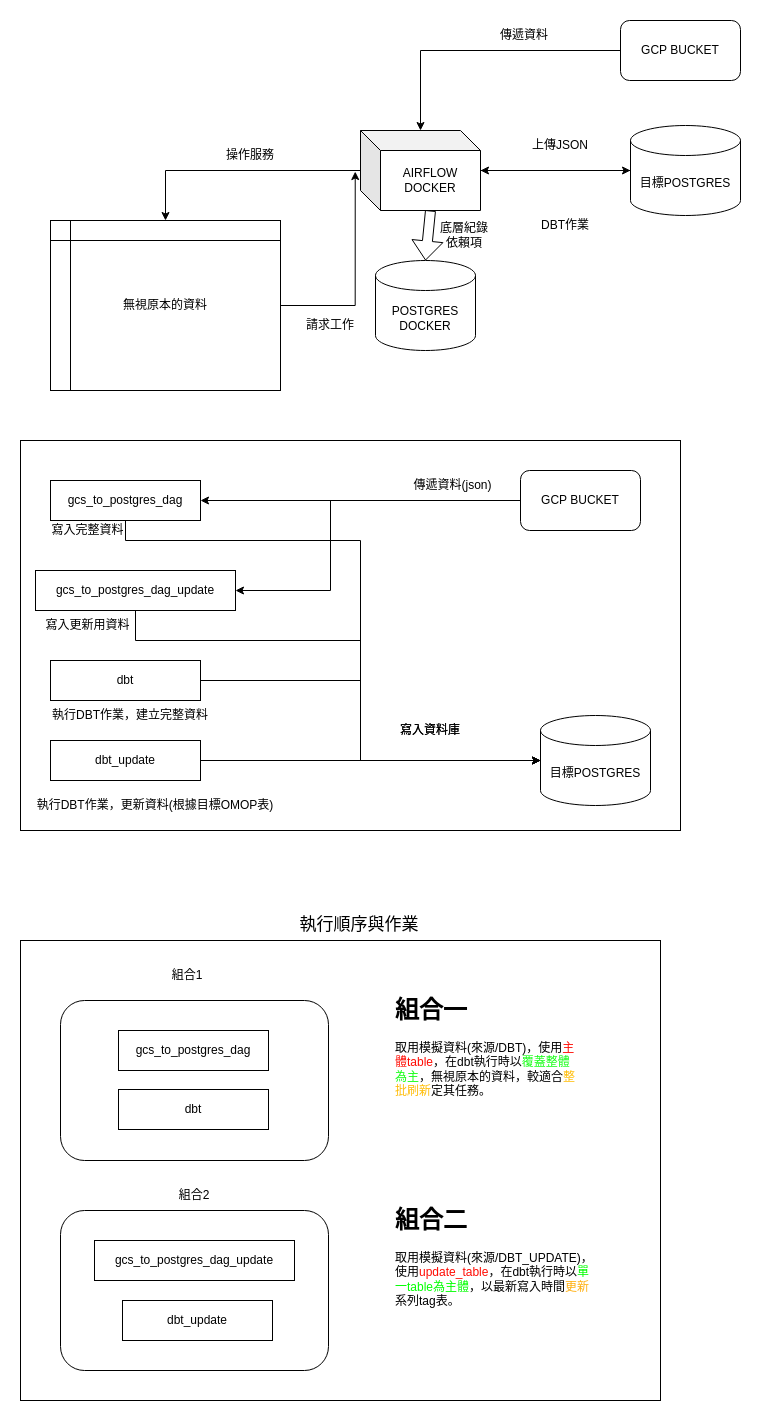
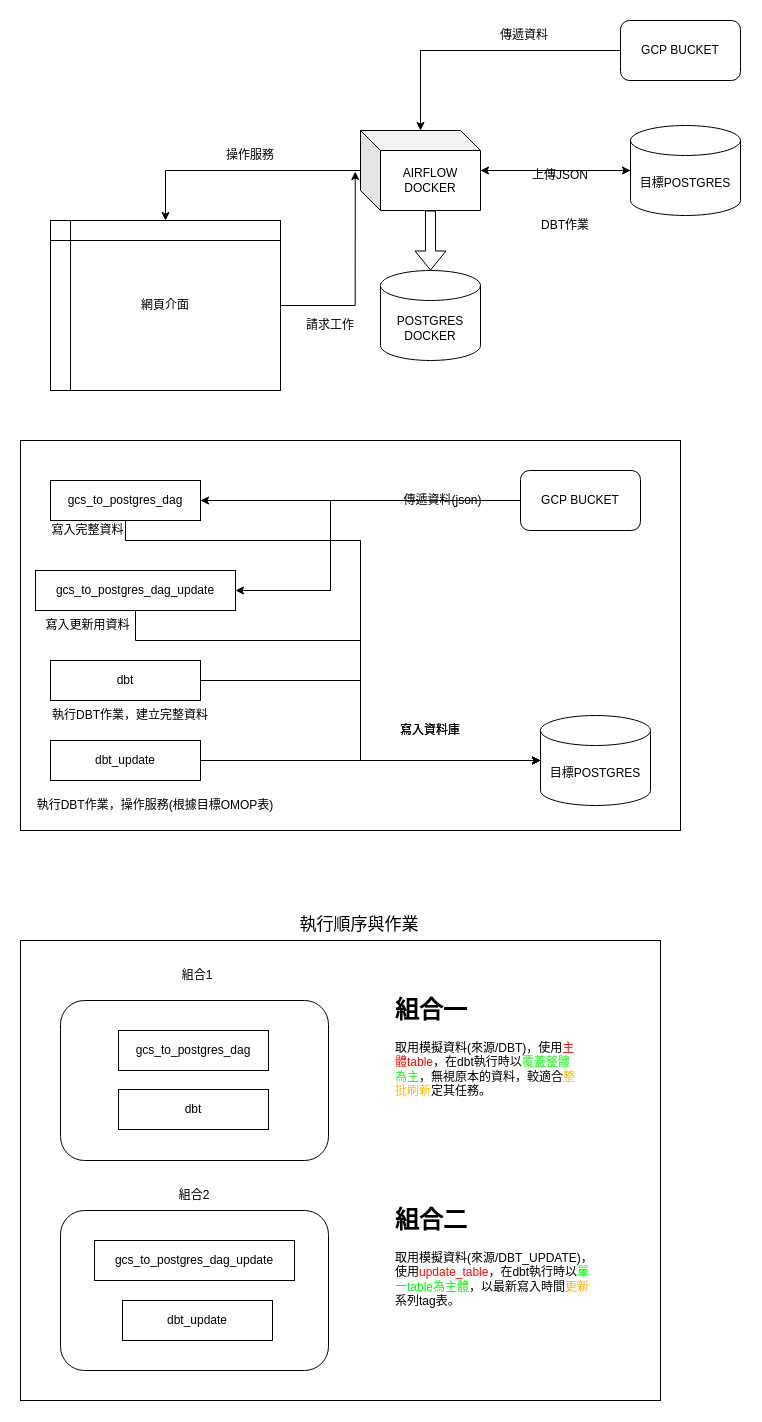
node "上傳JSON": moved (561, 146) -> (561, 176)
node "底層紀錄 依賴項": removed
node "無視原本的資料": label "無視原本的資料" -> "網頁介面"
node "POSTGRES DOCKER": moved (426, 306) -> (431, 316)
node "傳遞資料(json)": moved (453, 486) -> (443, 501)
node "執行DBT作業，更新資料(根據目標OMOP表)": label "執行DBT作業，更新資料(根據目標OMOP表)" -> "執行DBT作業，操作服務(根據目標OMOP表)"
node "組合1": moved (188, 976) -> (198, 976)
